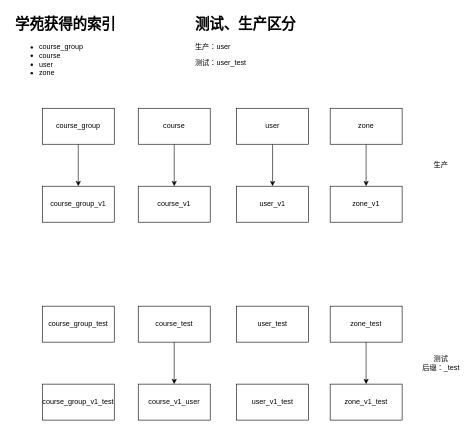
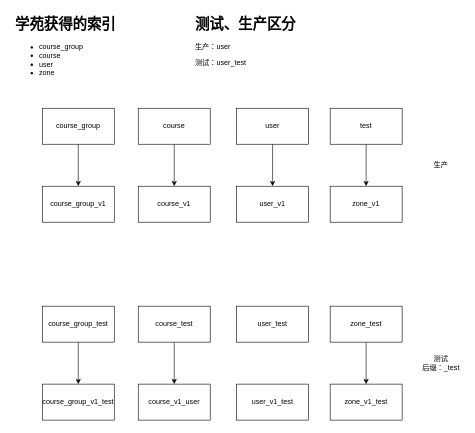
node "zone": label "zone" -> "test"
edge "course_group_test" -> "course_group_v1_test": added
